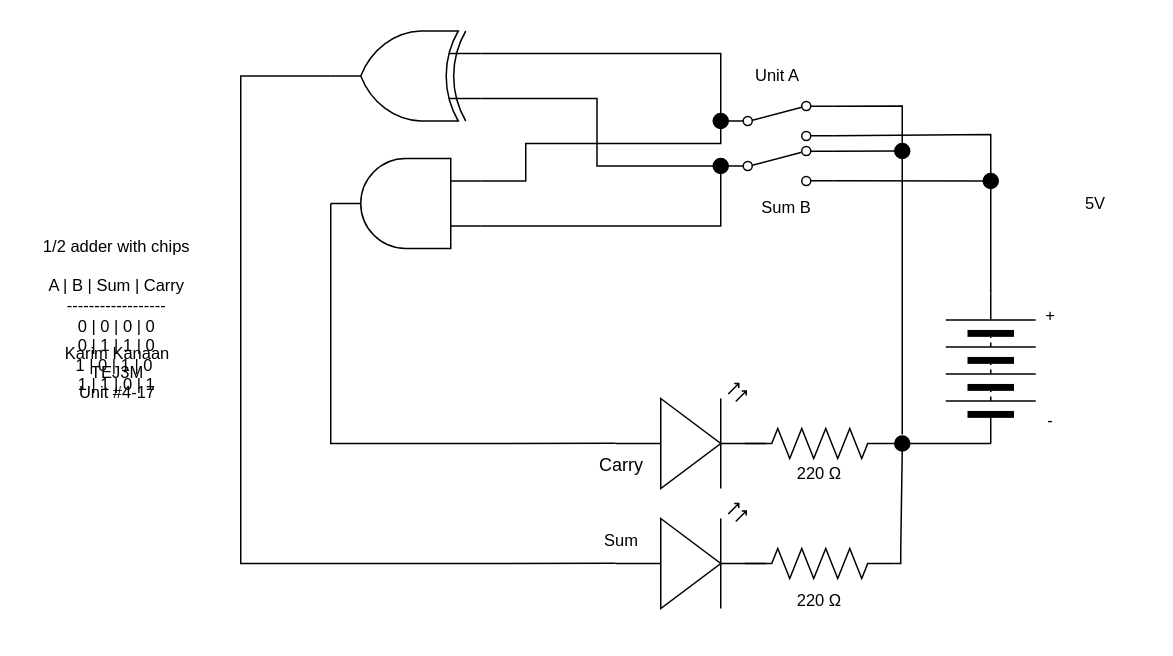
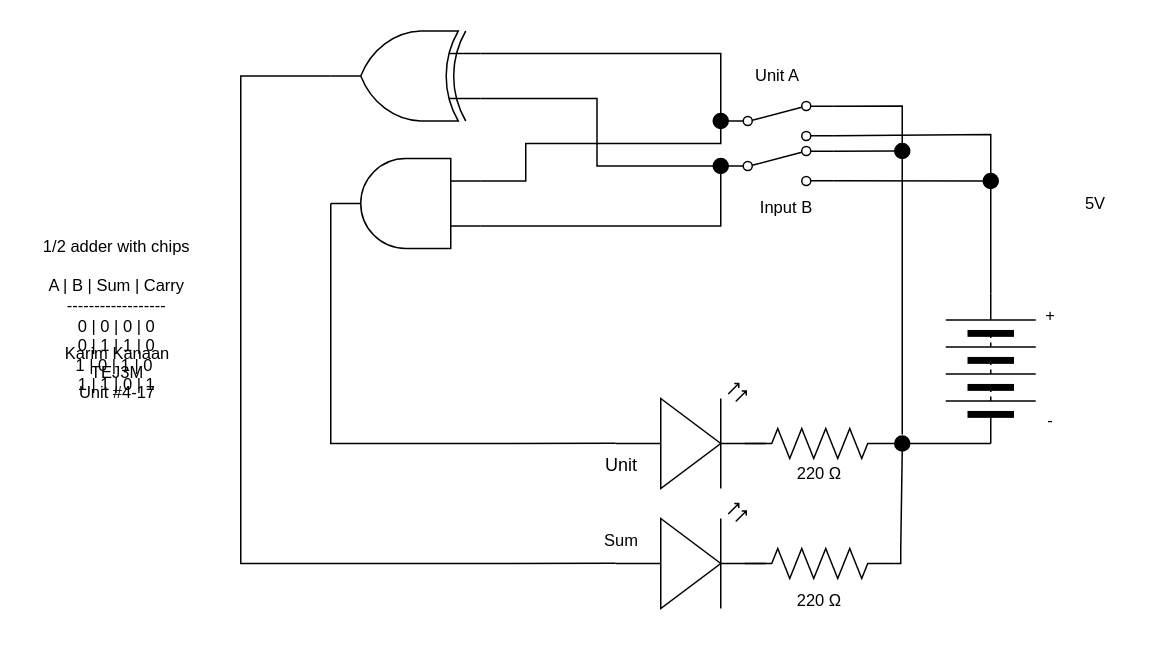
node "Sum B": label "Sum B" -> "Input B"
node "Carry": label "Carry" -> "Unit"
